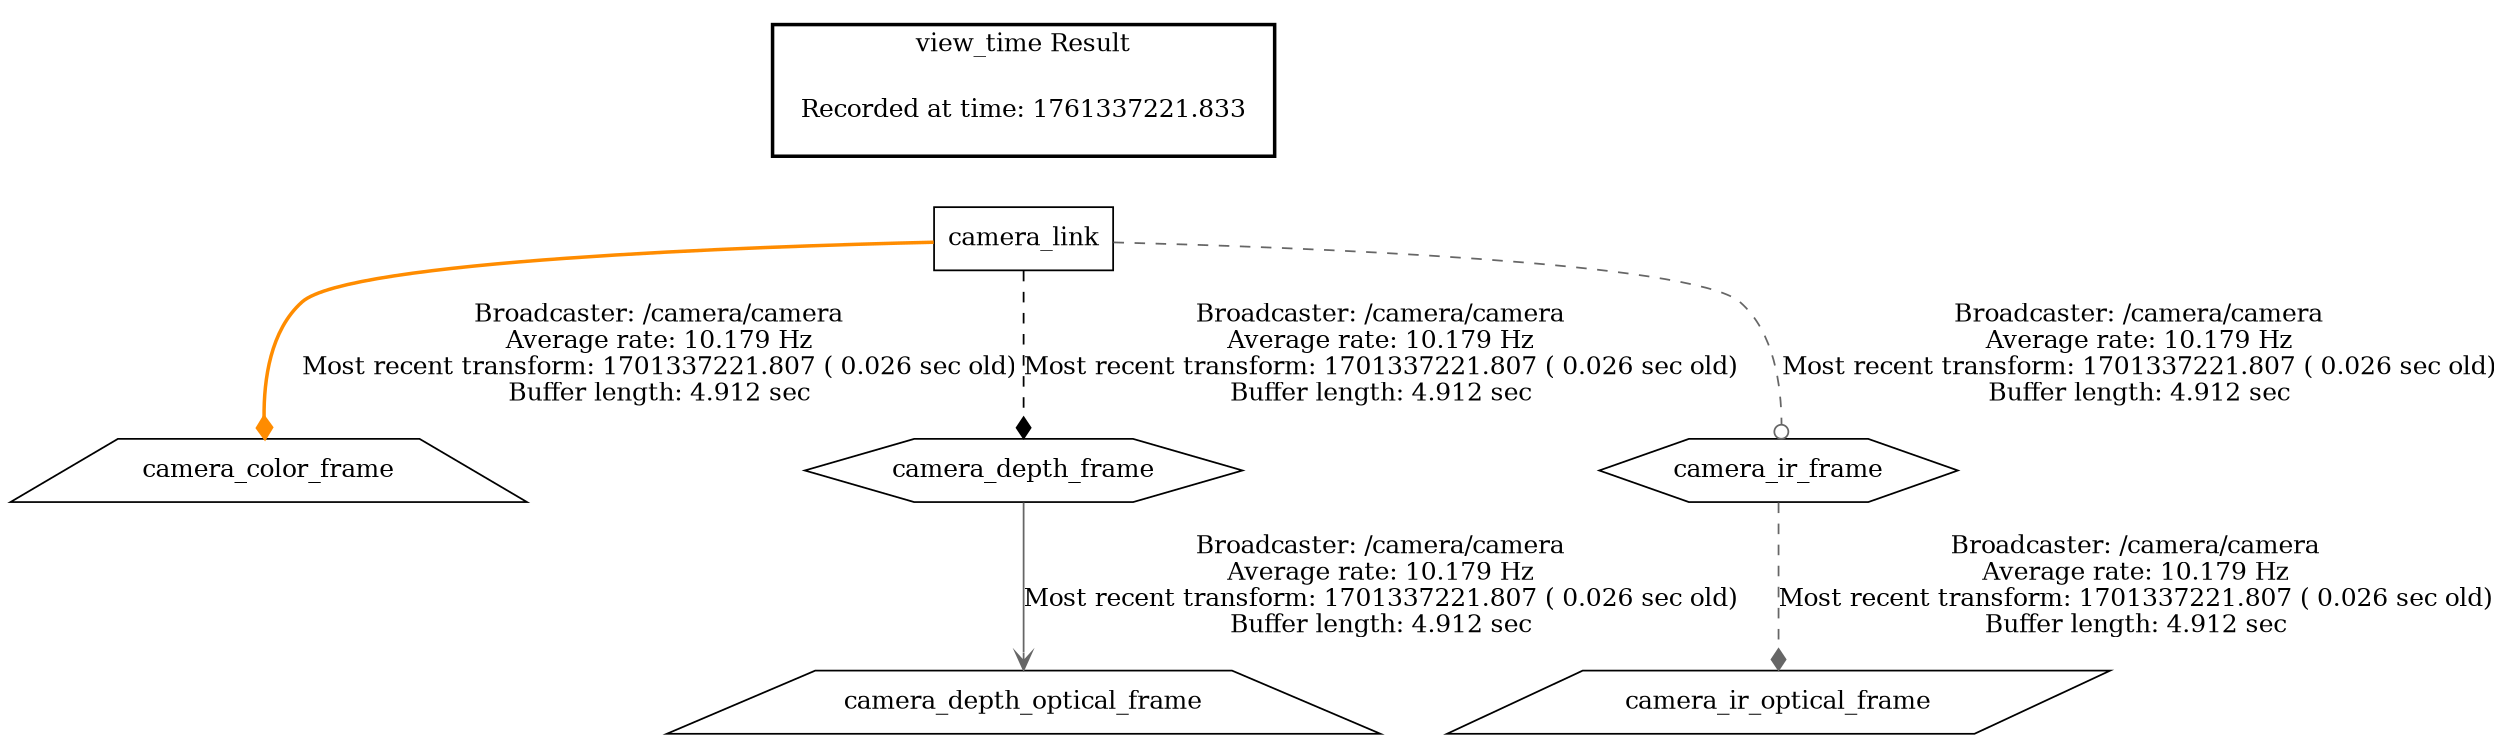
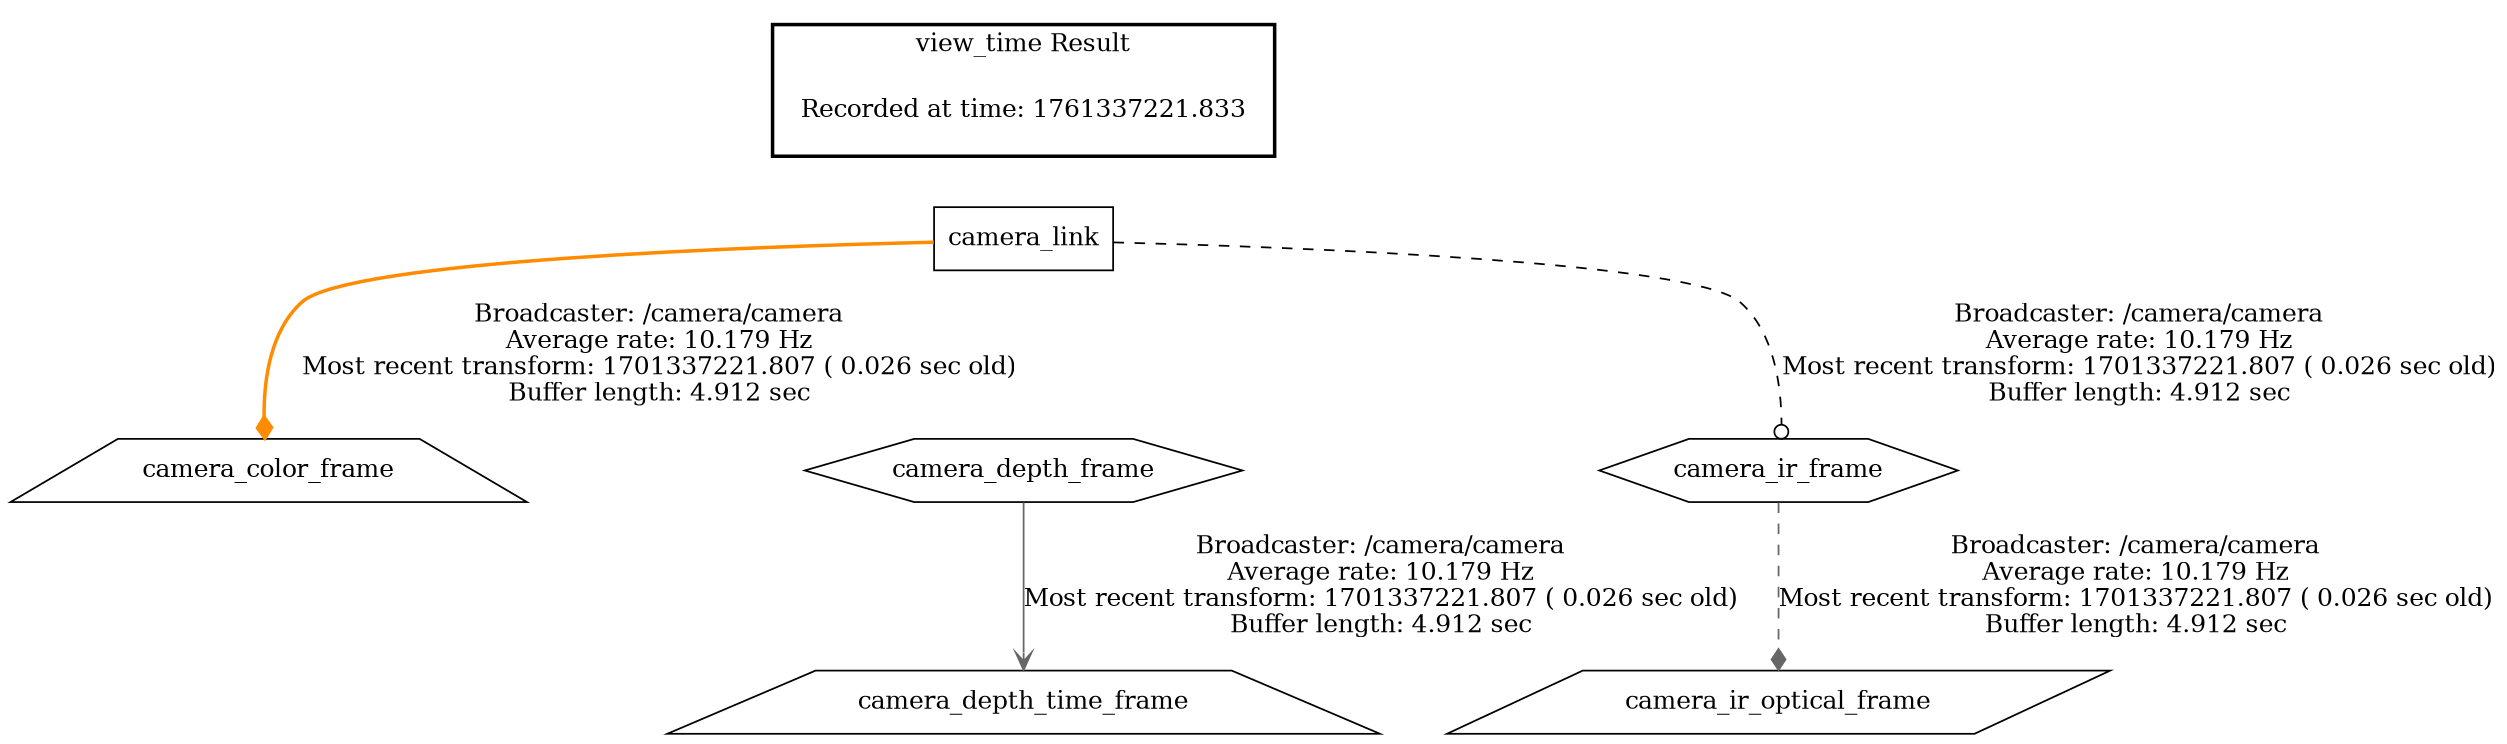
edge "camera_link" -> "camera_ir_frame": color gray40 -> black
edge "camera_link" -> "camera_depth_frame": removed, label "Broadcaster: /camera/camera Average rate: 10.179 Hz Most recent transform: 1701337221.807 ( 0.026 sec old) Buffer length: 4.912 sec"
node "camera_depth_optical_frame": label "camera_depth_optical_frame" -> "camera_depth_time_frame"
